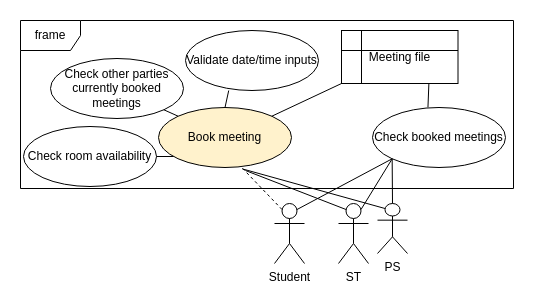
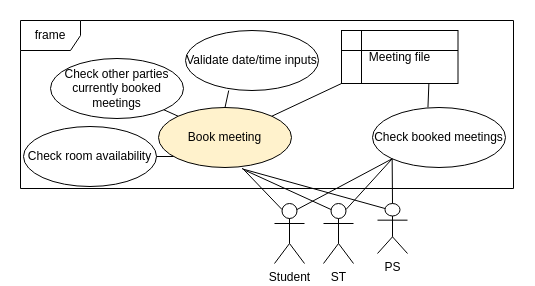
edge "Book meeting" -- "Student": style dashed -> solid
node "ST": moved (354, 234) -> (339, 234)
